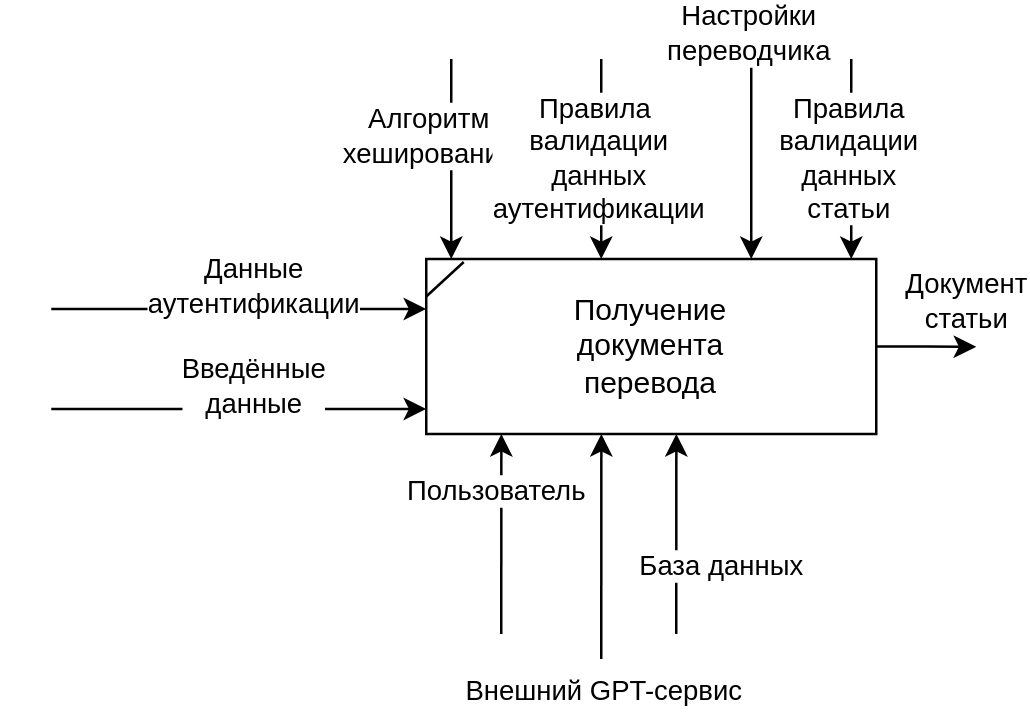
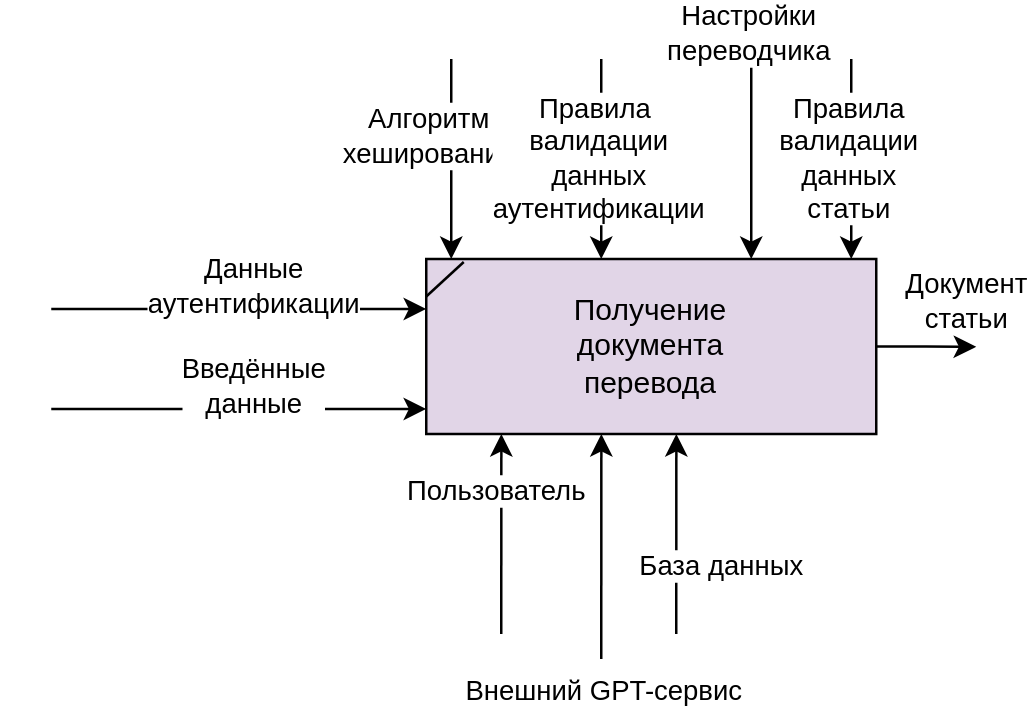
node "Получение документа перевода": fillcolor #ffffff -> #e1d5e7
